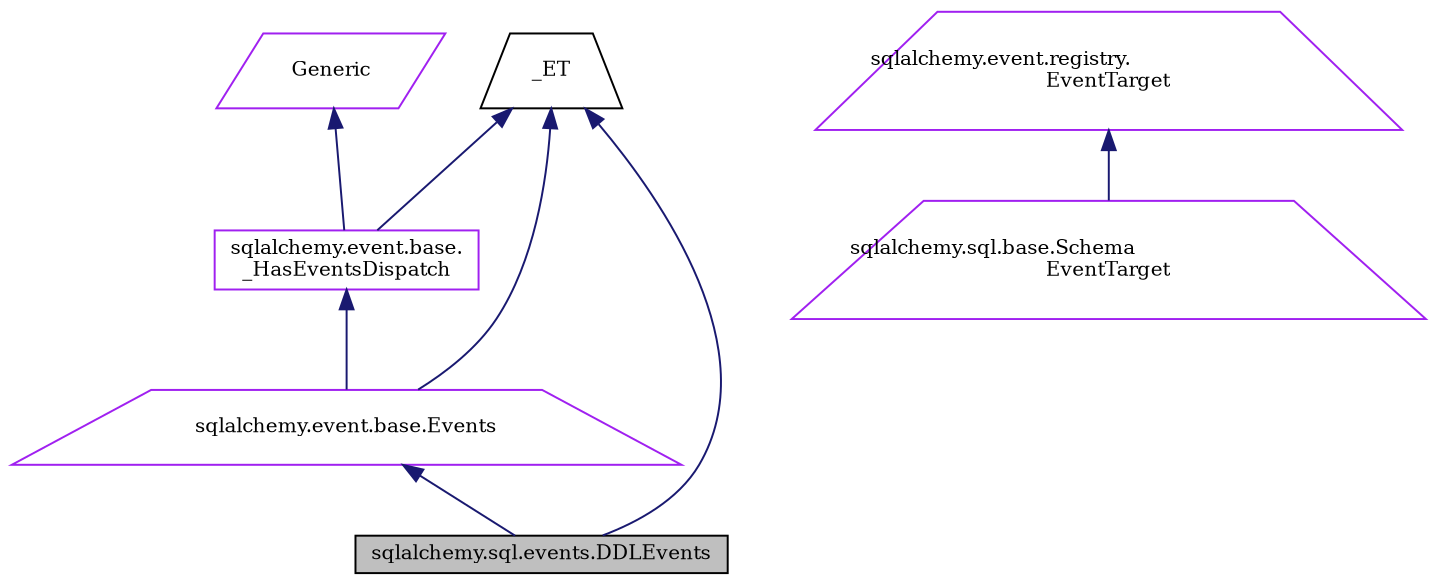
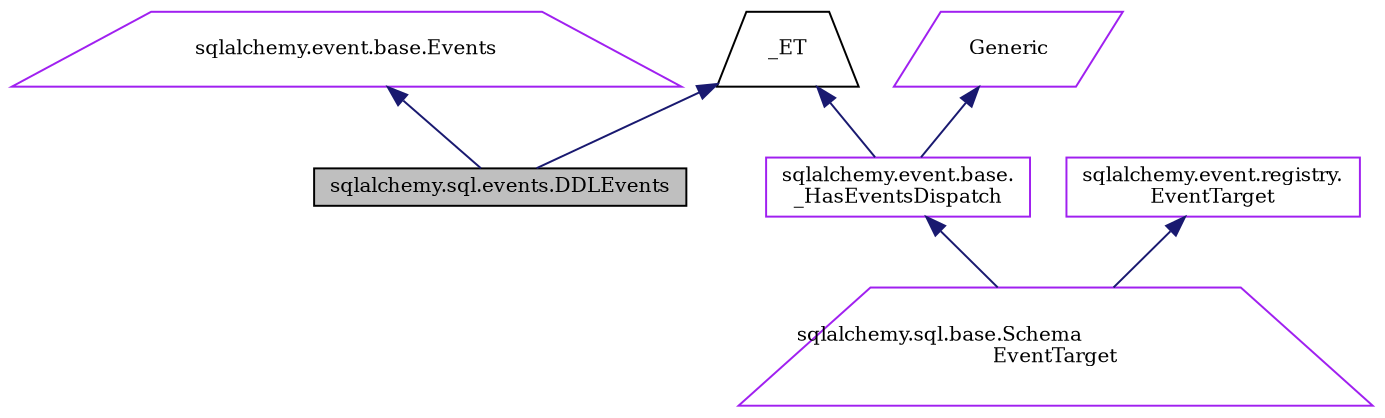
node "sqlalchemy.event.registry. EventTarget": shape trapezium -> box
edge "sqlalchemy.event.base.Events" -> "_ET": removed
edge "sqlalchemy.event.base.Events" -> "sqlalchemy.event.base. _HasEventsDispatch": now "sqlalchemy.sql.base.Schema EventTarget" -> "sqlalchemy.event.base. _HasEventsDispatch"
